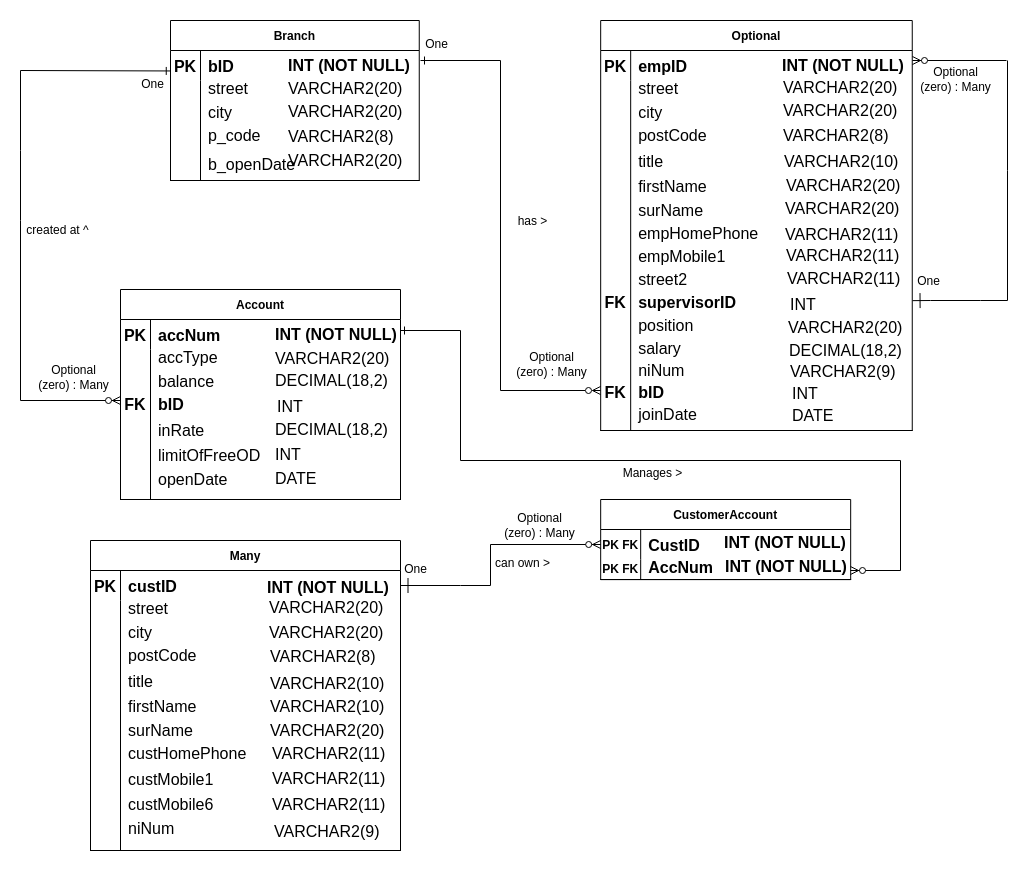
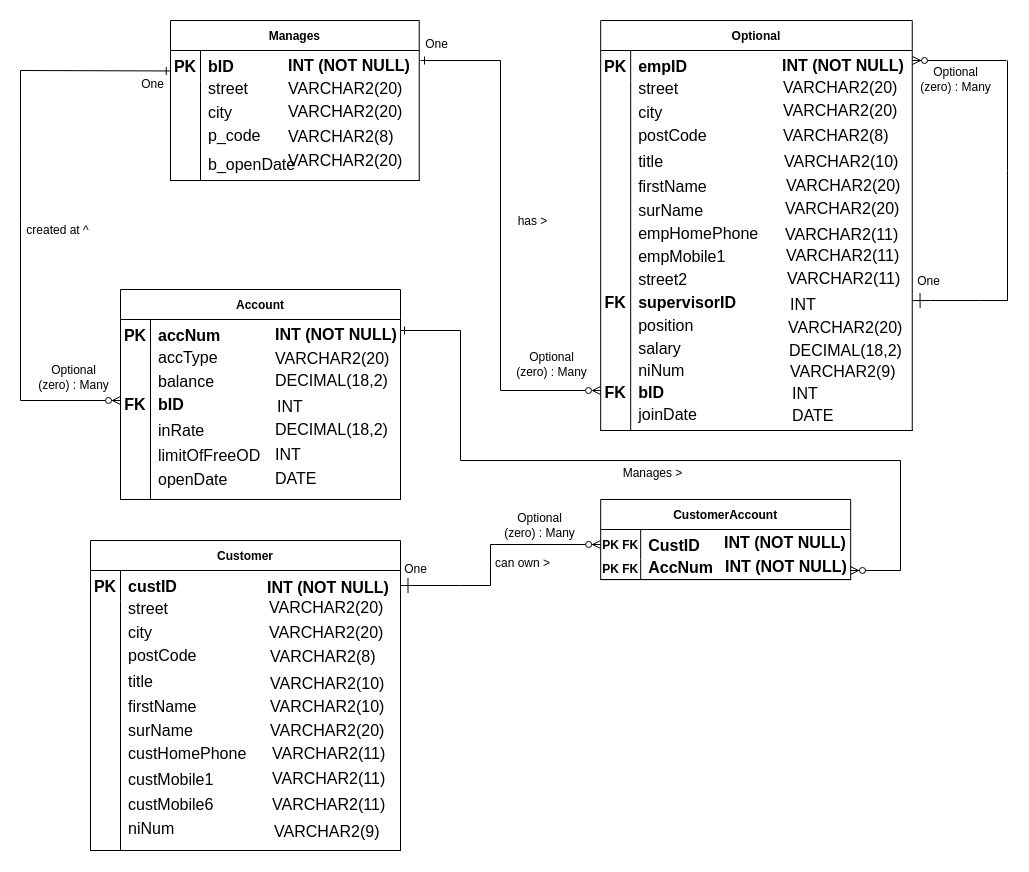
node "Branch": label "Branch" -> "Manages"
node "Many": label "Many" -> "Customer"
